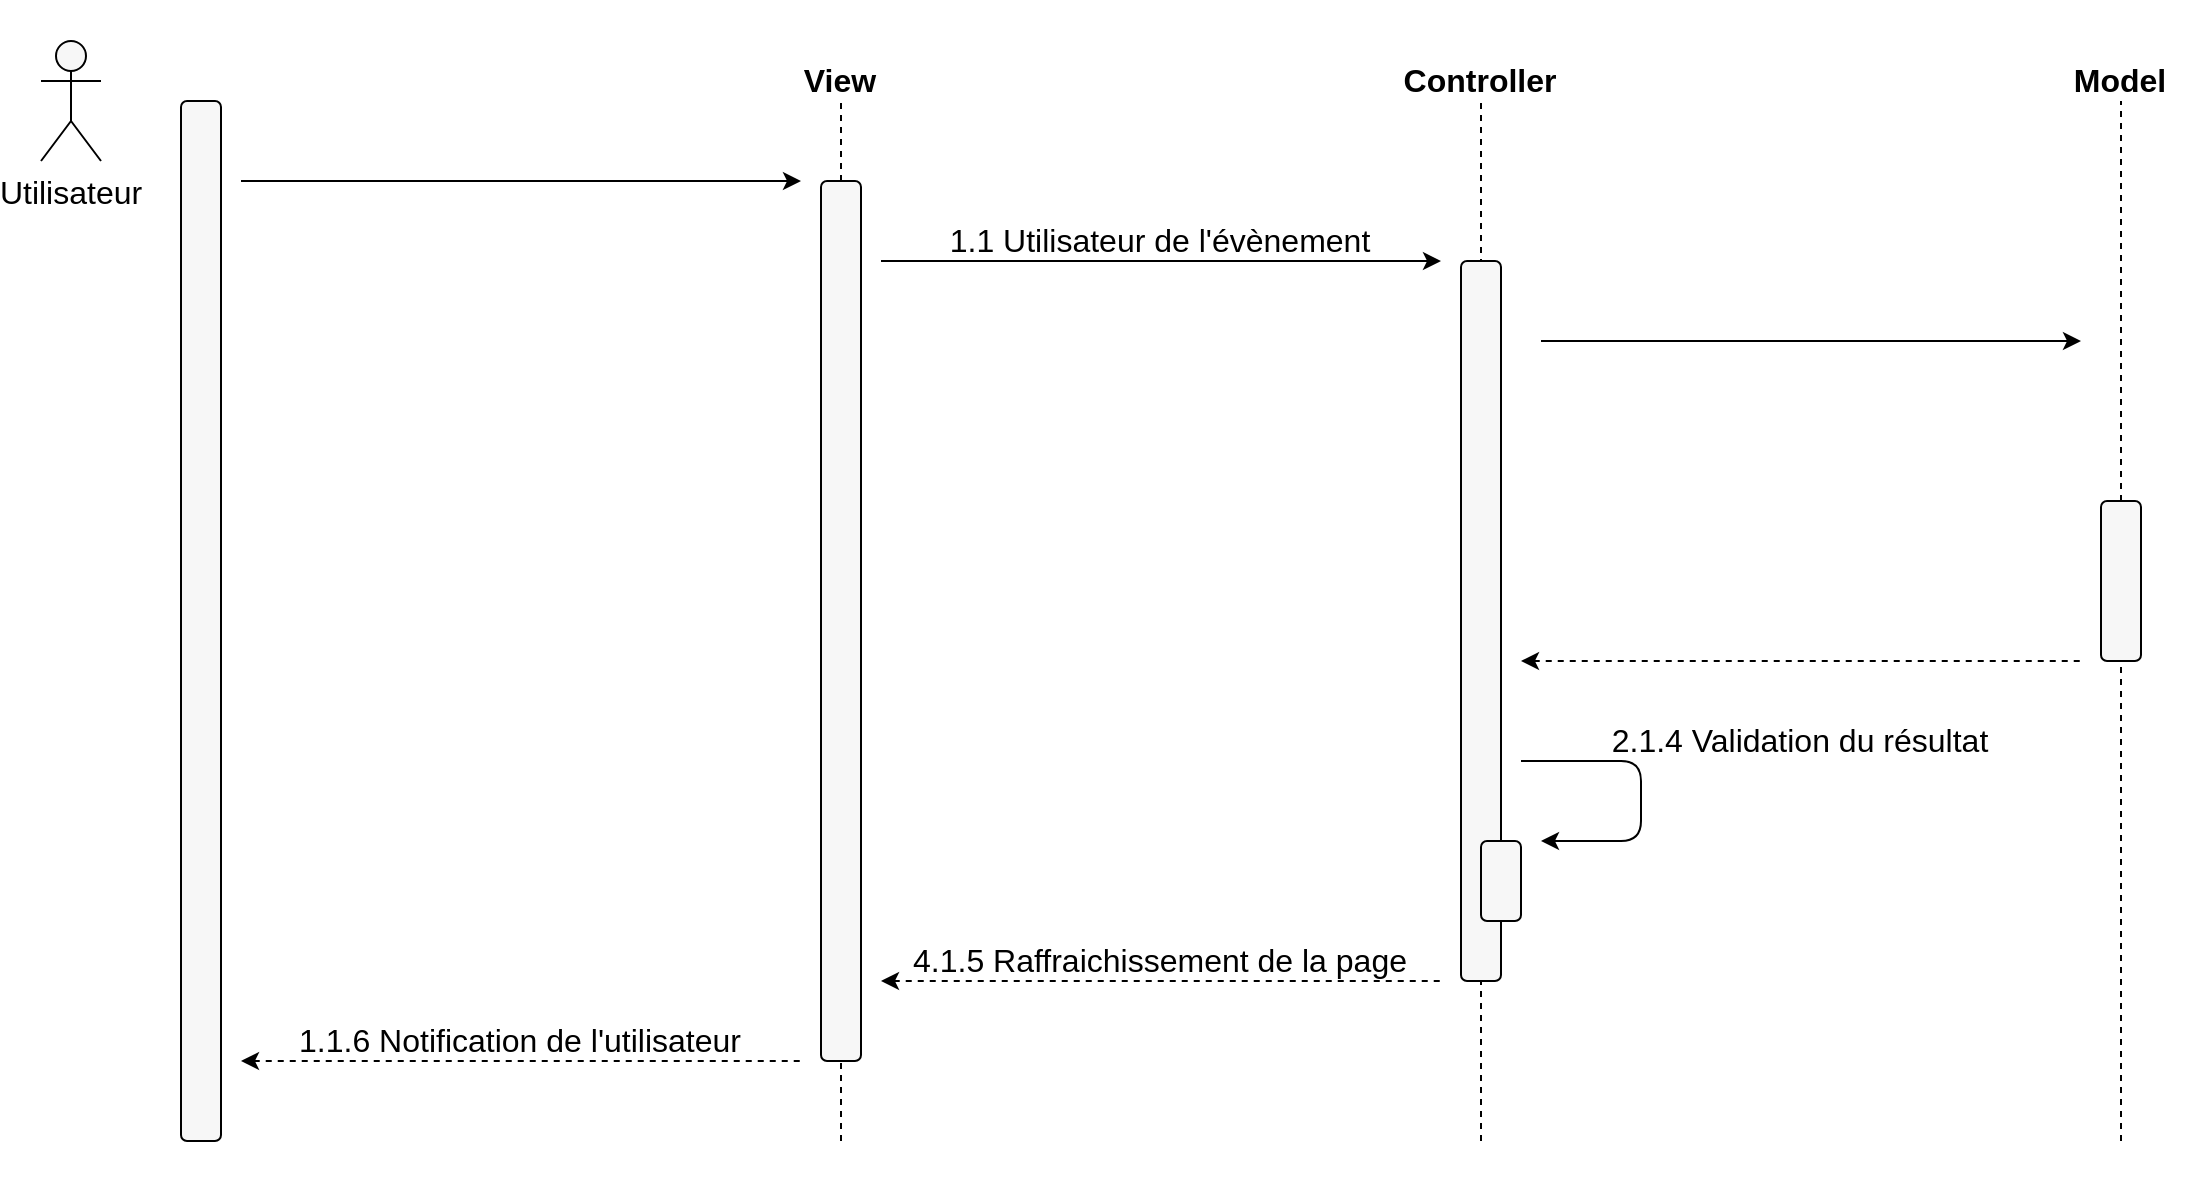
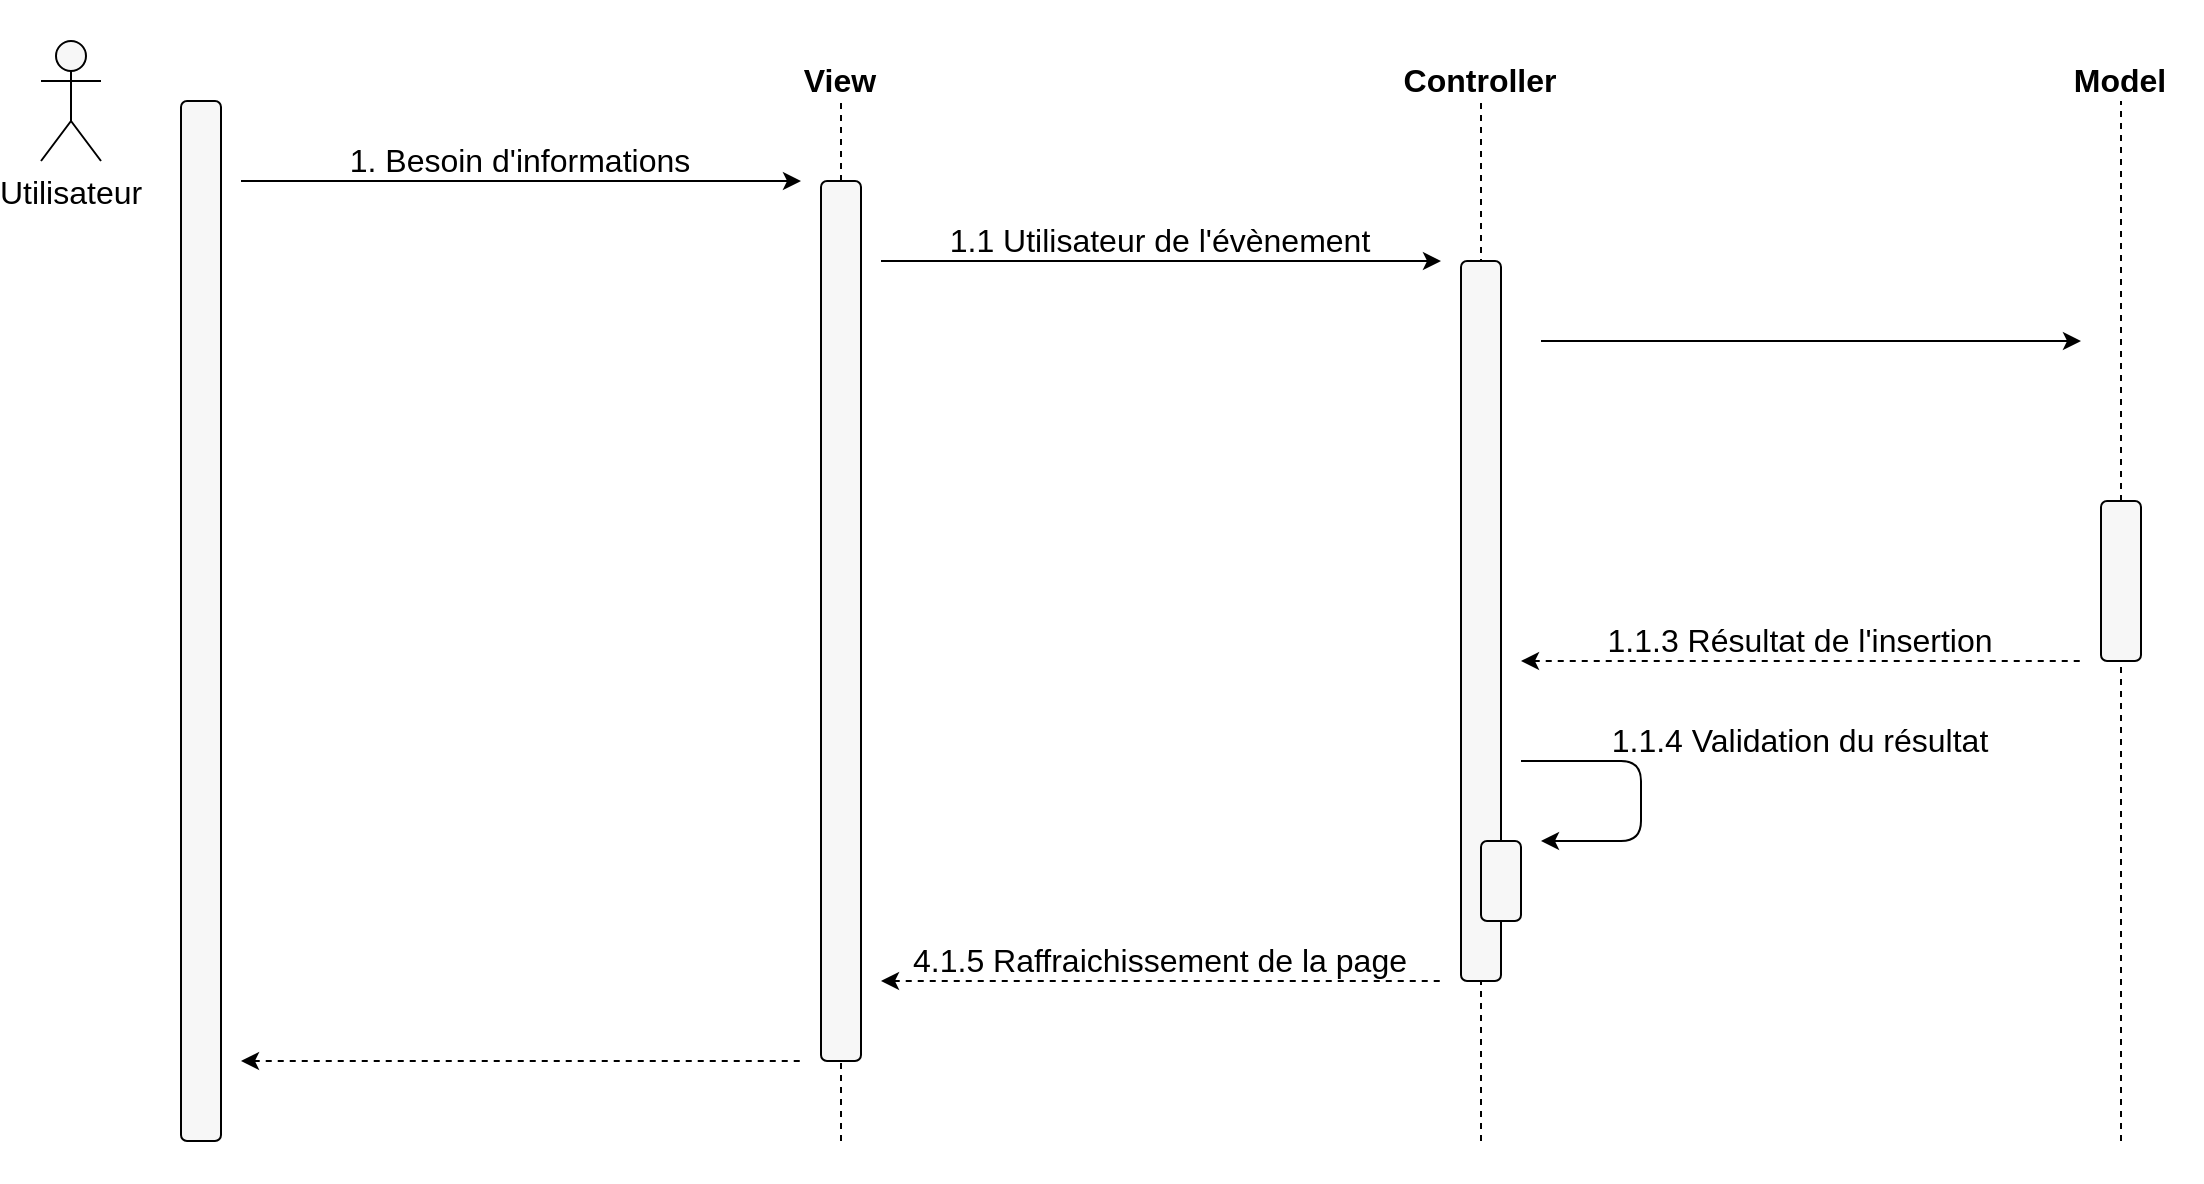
node "1. Besoin d'informations": added
node "1.1.3 Résultat de l'insertion": added
node "2.1.4 Validation du résultat": label "2.1.4 Validation du résultat" -> "1.1.4 Validation du résultat"
node "1.1.6 Notification de l'utilisateur": removed
